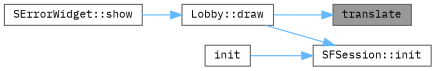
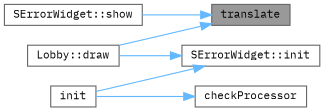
edge "SErrorWidget::show" -> "Lobby::draw": now "SErrorWidget::show" -> "translate"
node "SFSession::init": label "SFSession::init" -> "SErrorWidget::init"
node "checkProcessor": added
